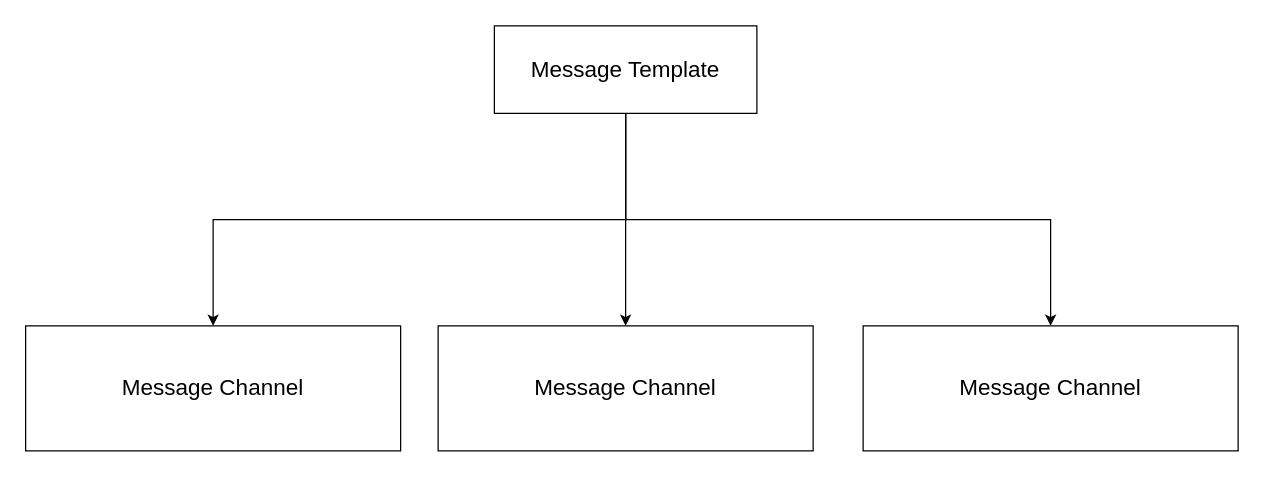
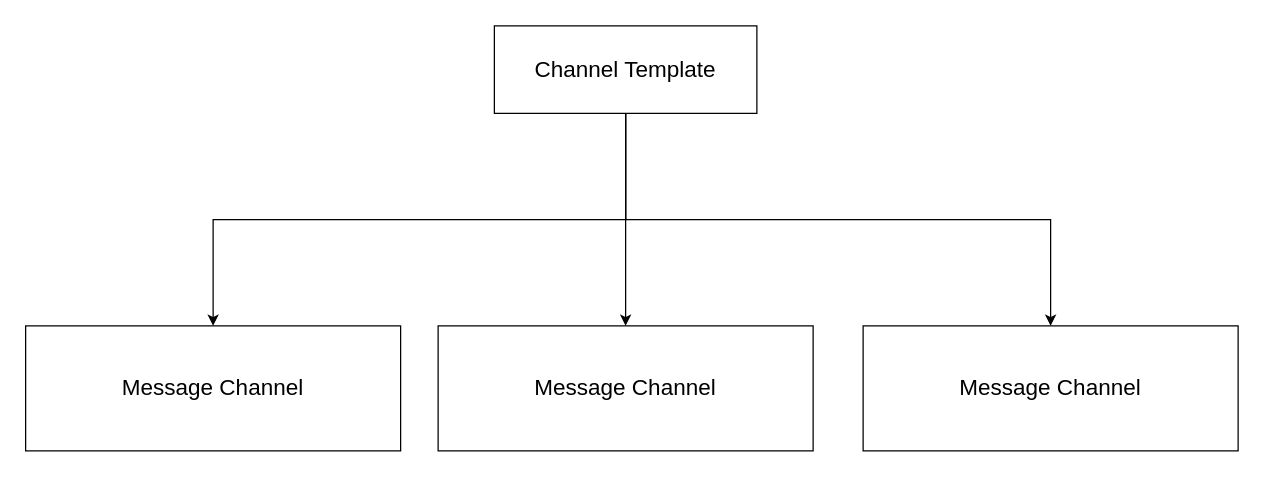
node "Message Template": label "Message Template" -> "Channel Template"
